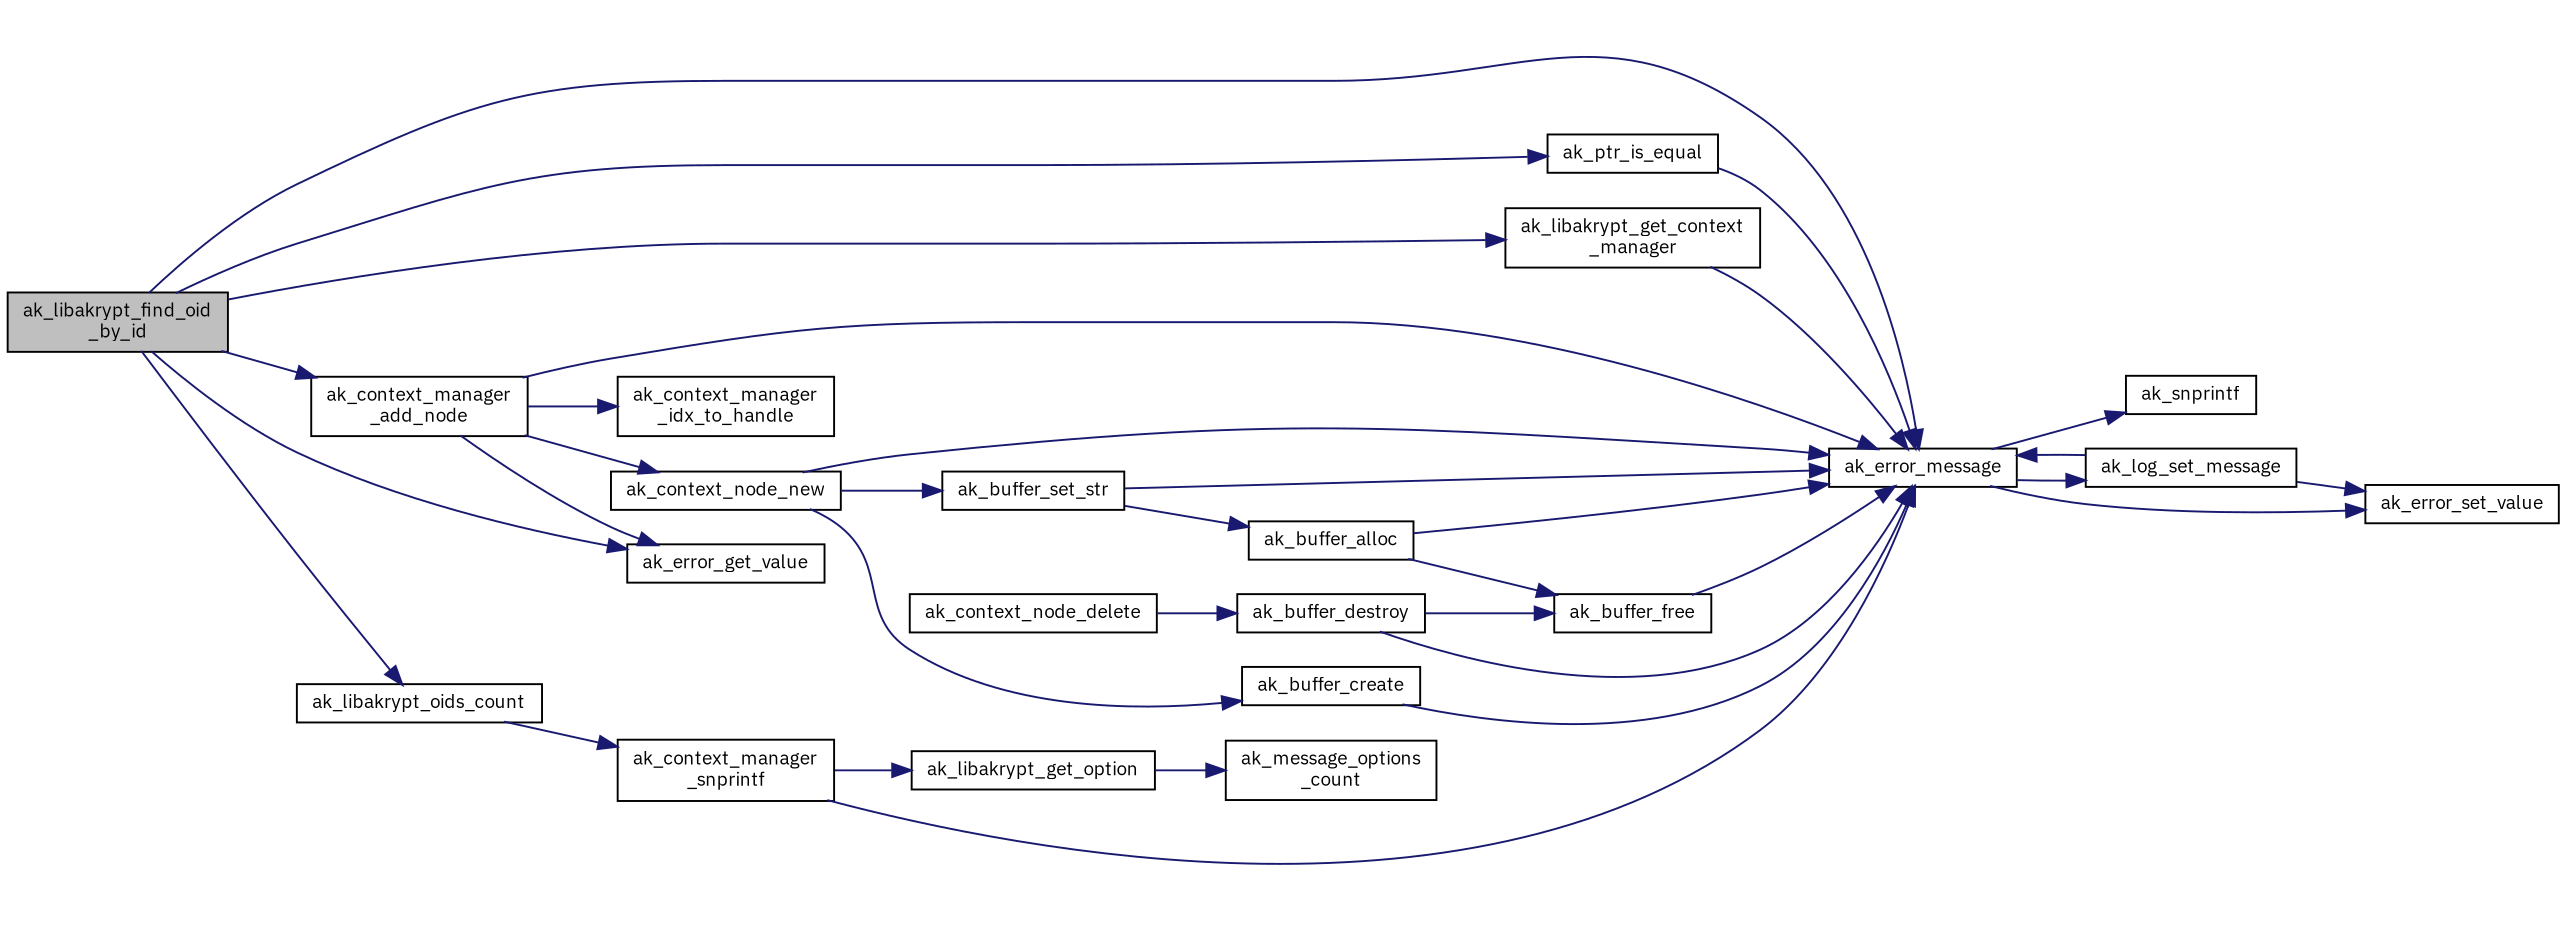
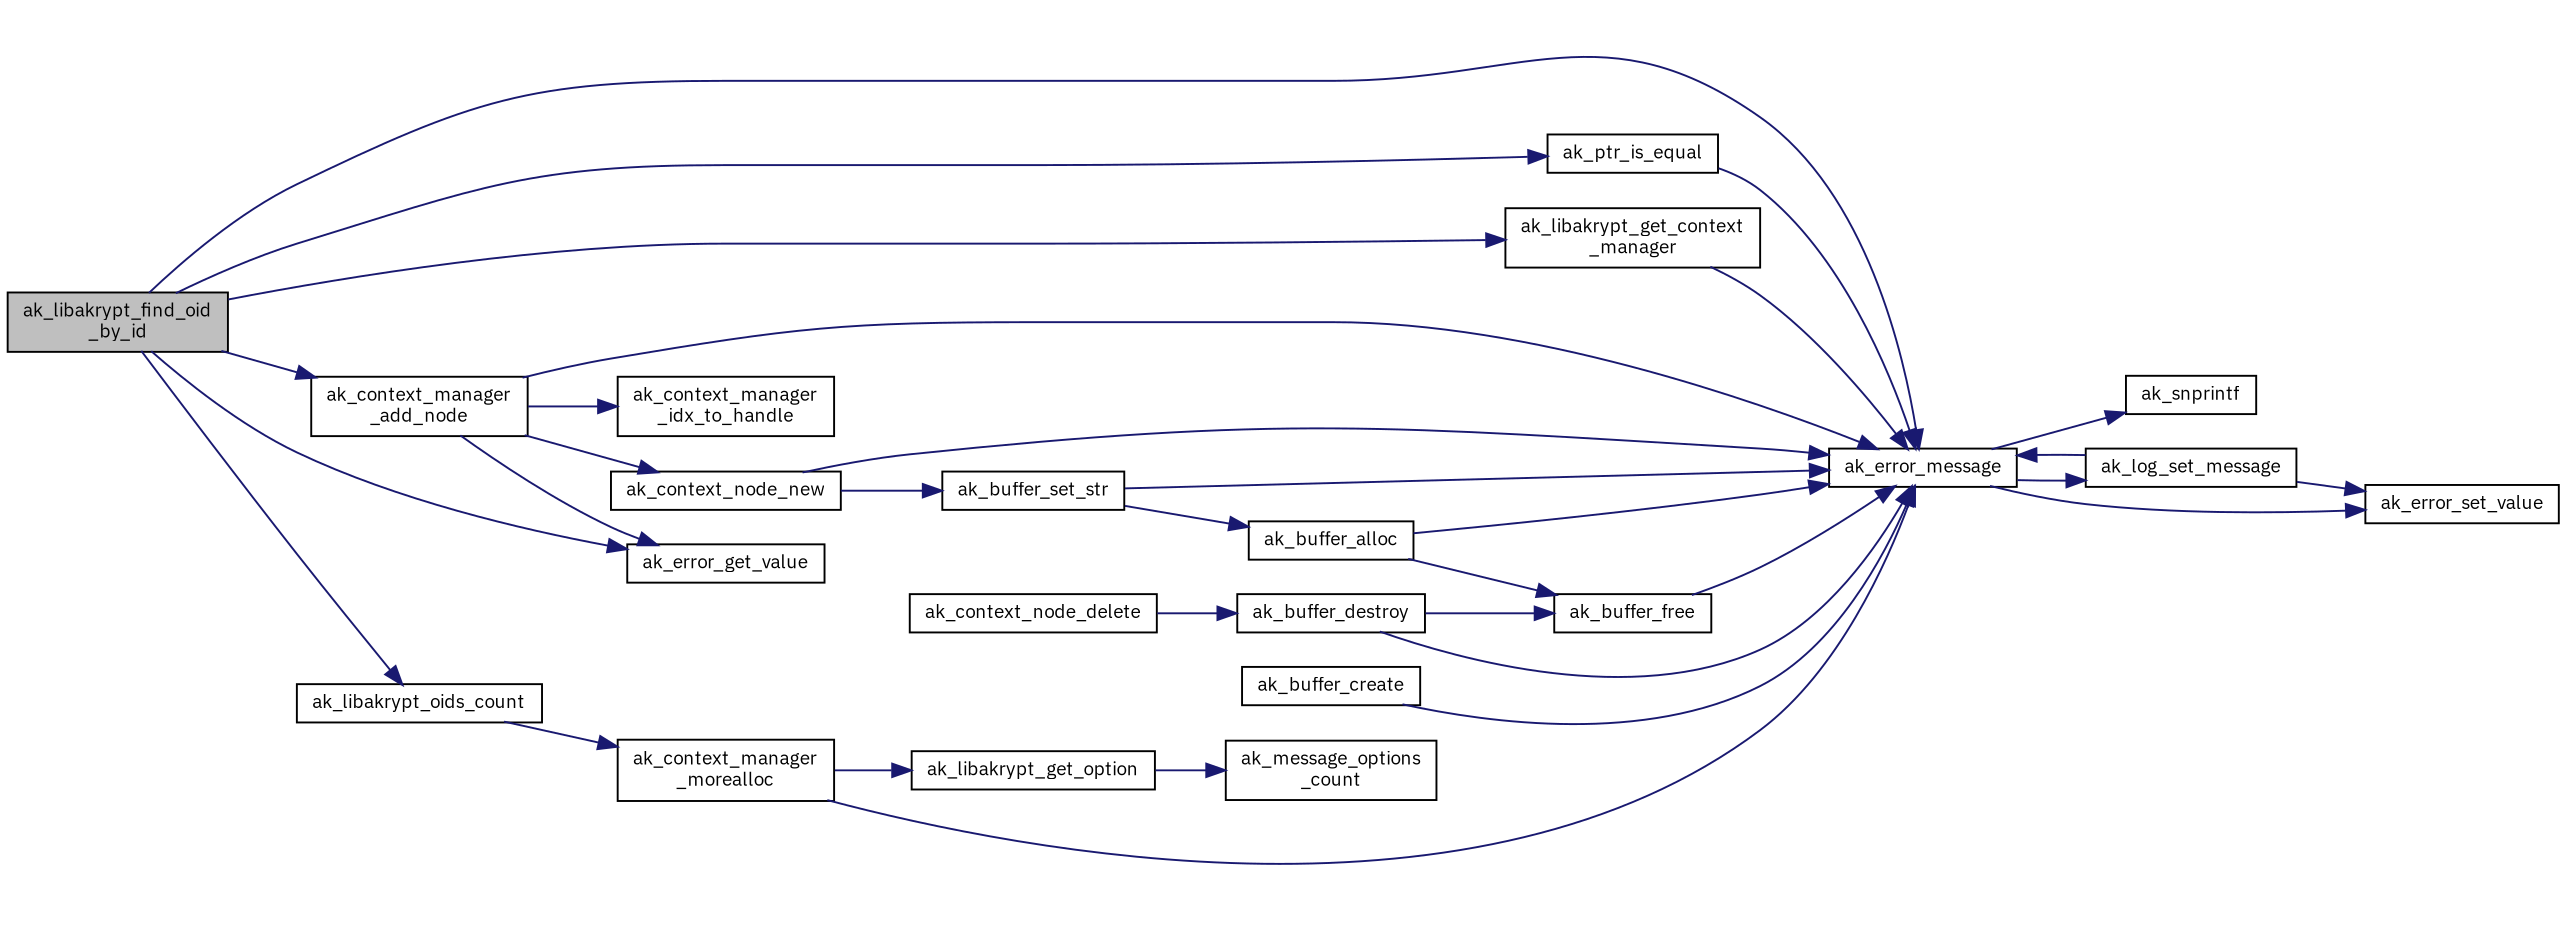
edge "ak_context_node_new" -> "ak_buffer_create": removed
node "ak_context_manager _snprintf": label "ak_context_manager _snprintf" -> "ak_context_manager _morealloc"
